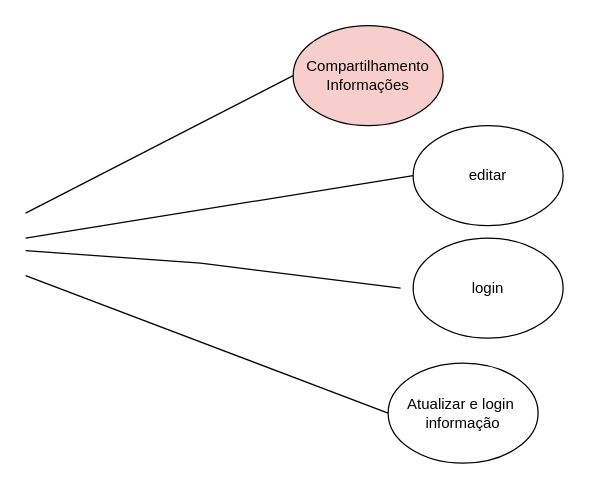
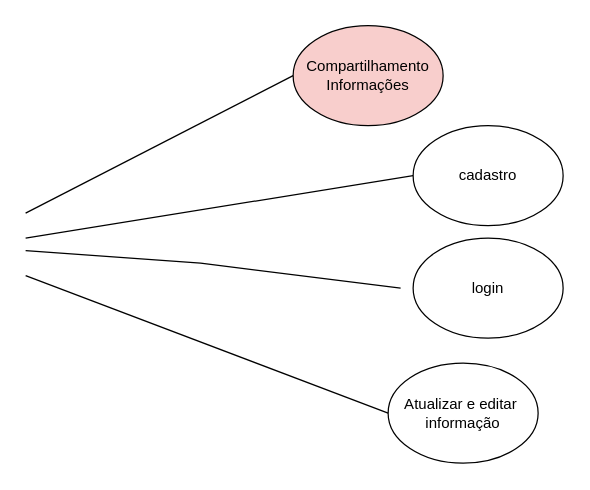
node "editar": label "editar" -> "cadastro"
node "Atualizar e login informação": label "Atualizar e login informação" -> "Atualizar e editar informação"
